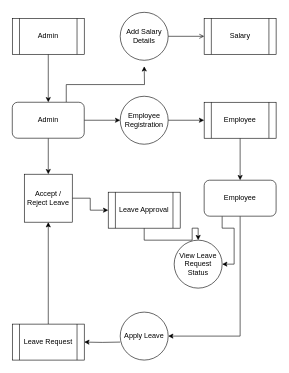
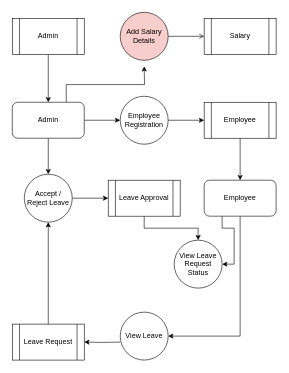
node "Add Salary Details": fillcolor #ffffff -> #f8cecc
node "Accept / Reject Leave": shape rectangle -> ellipse
node "Leave Approval": moved (144, 210) -> (144, 198)
node "Apply Leave": label "Apply Leave" -> "View Leave"
